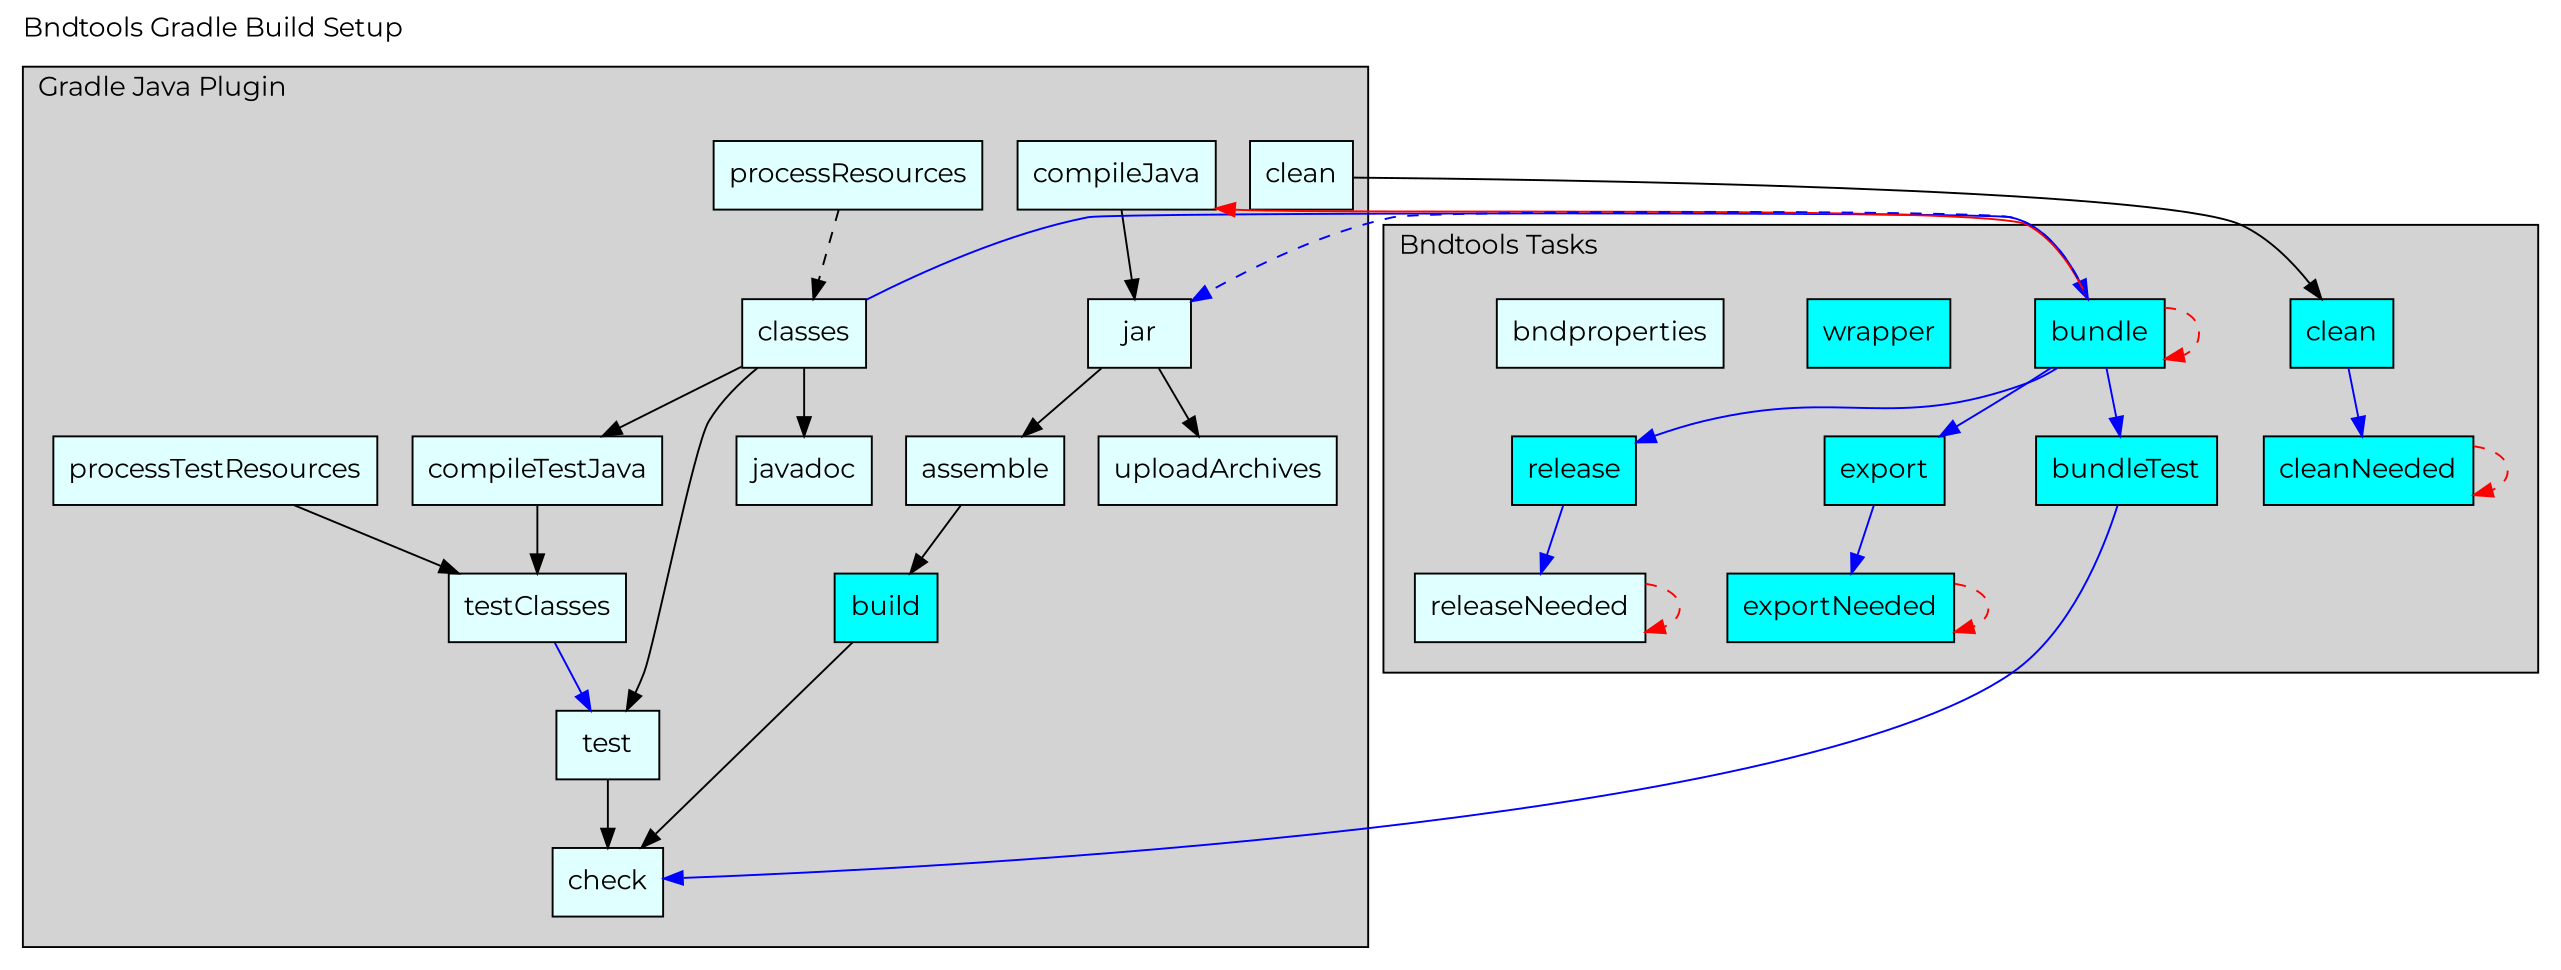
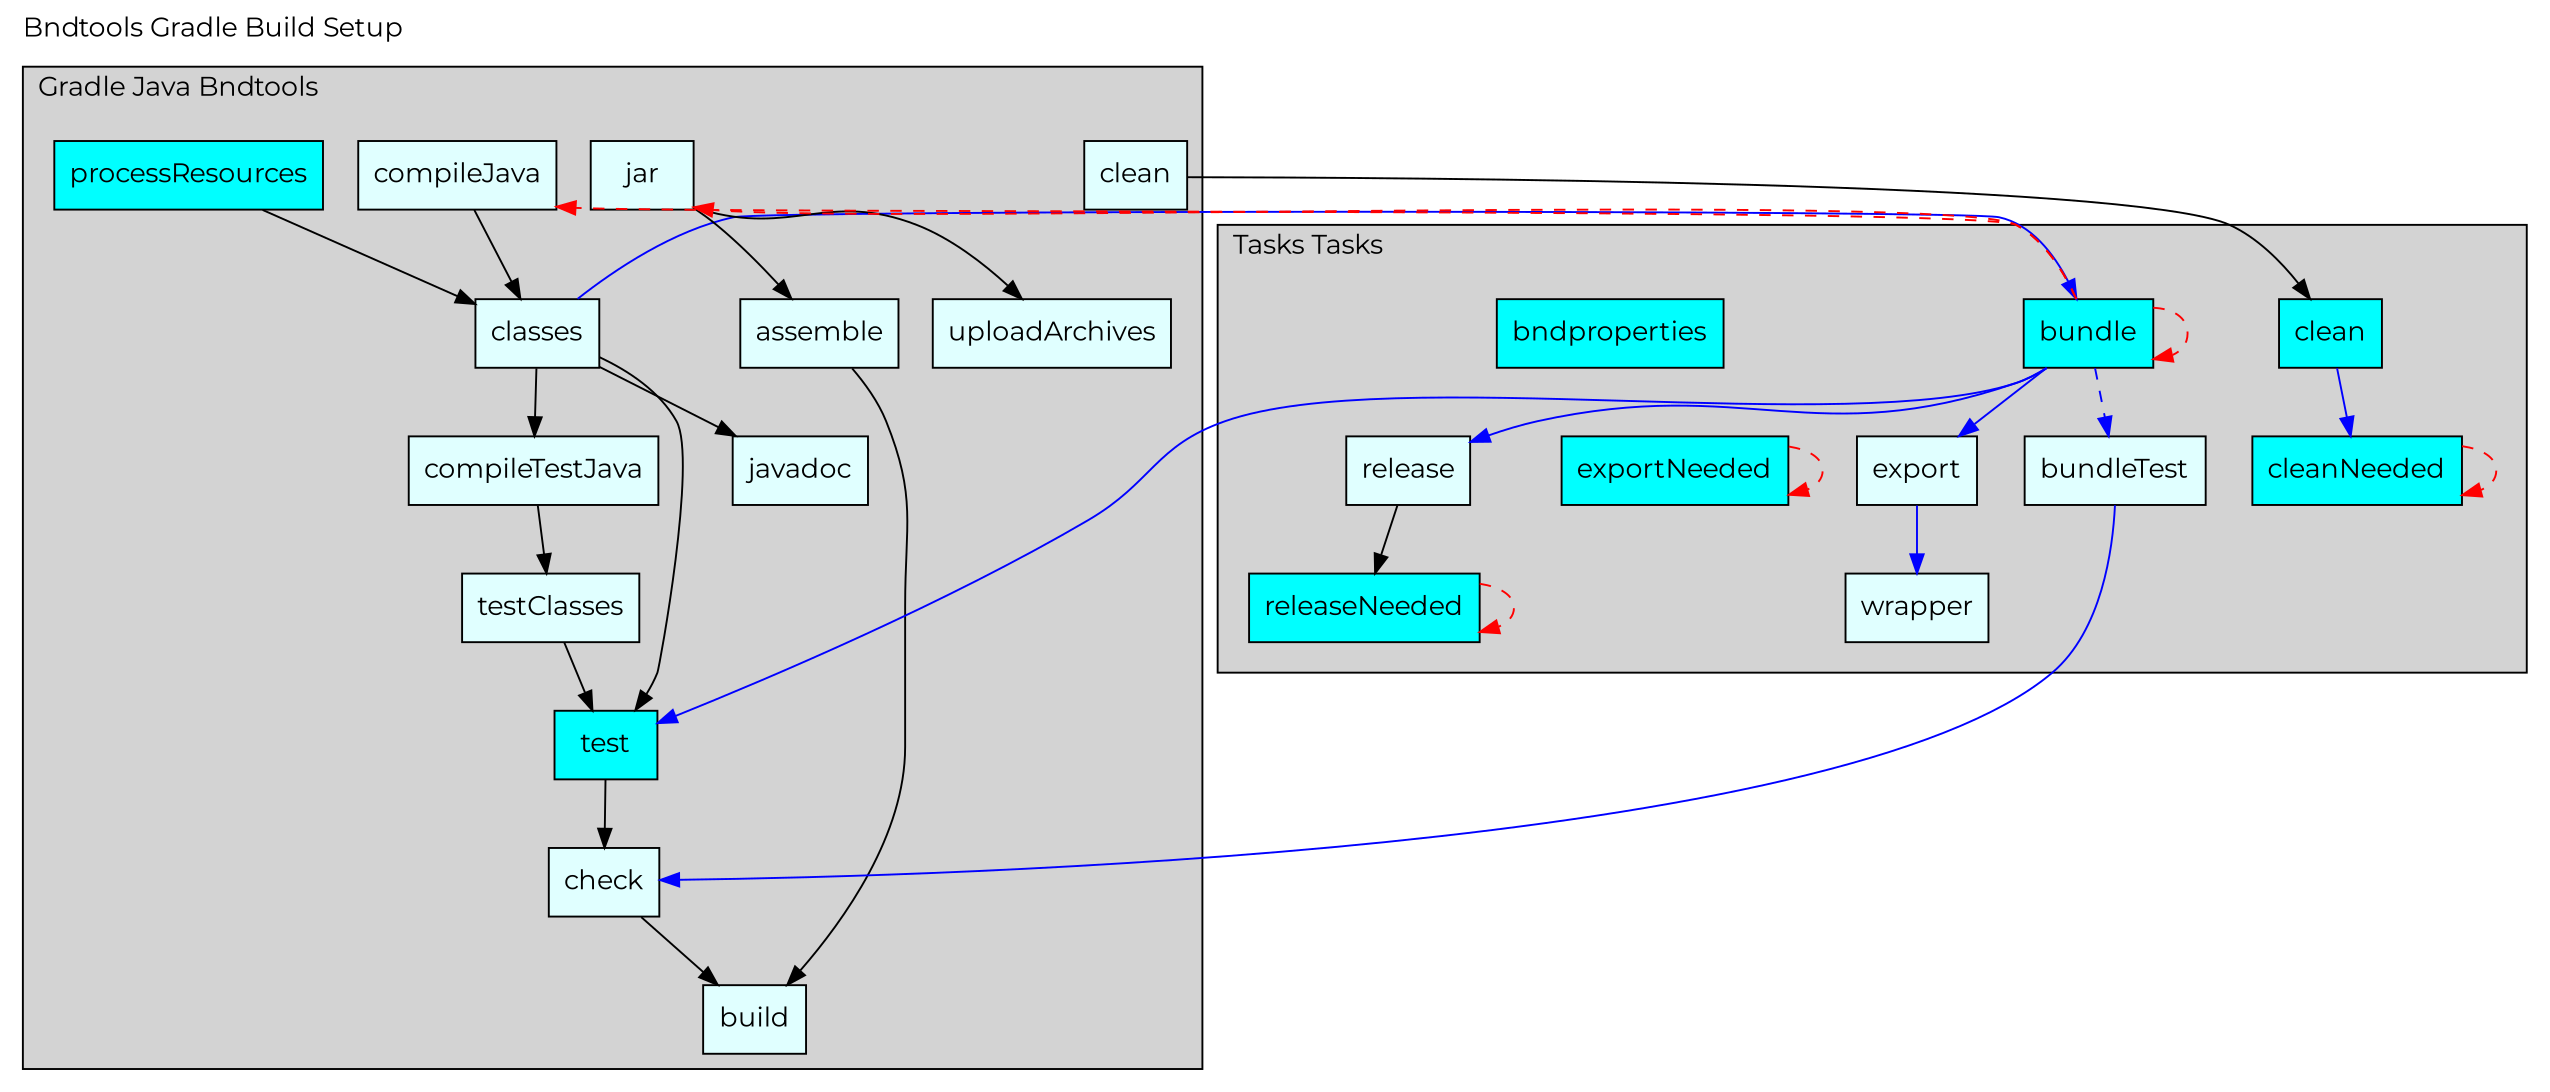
cluster "Gradle Java Plugin": label "Gradle Java Plugin" -> "Gradle Java Bndtools"
node "processResources": fillcolor lightcyan -> cyan
edge "bundle" -> "jar": color blue -> red
edge "bundle" -> "compileJava": style solid -> dashed
edge "processResources" -> "classes": style dashed -> solid
edge "compileJava" -> "jar": now "compileJava" -> "classes"
cluster "Bndtools Tasks": label "Bndtools Tasks" -> "Tasks Tasks"
node "bndproperties": fillcolor lightcyan -> cyan
node "wrapper": fillcolor cyan -> lightcyan
edge "bundle" -> "bundleTest": style solid -> dashed
edge "bundle" -> "test": added
node "processTestResources": removed
node "release": fillcolor cyan -> lightcyan
node "export": fillcolor cyan -> lightcyan
node "bundleTest": fillcolor cyan -> lightcyan
edge "release" -> "releaseNeeded": color blue -> black
edge "export" -> "exportNeeded": now "export" -> "wrapper"
node "build": fillcolor cyan -> lightcyan
node "releaseNeeded": fillcolor lightcyan -> cyan
edge "testClasses" -> "test": color blue -> black
edge "build" -> "check": reversed
node "test": fillcolor lightcyan -> cyan
